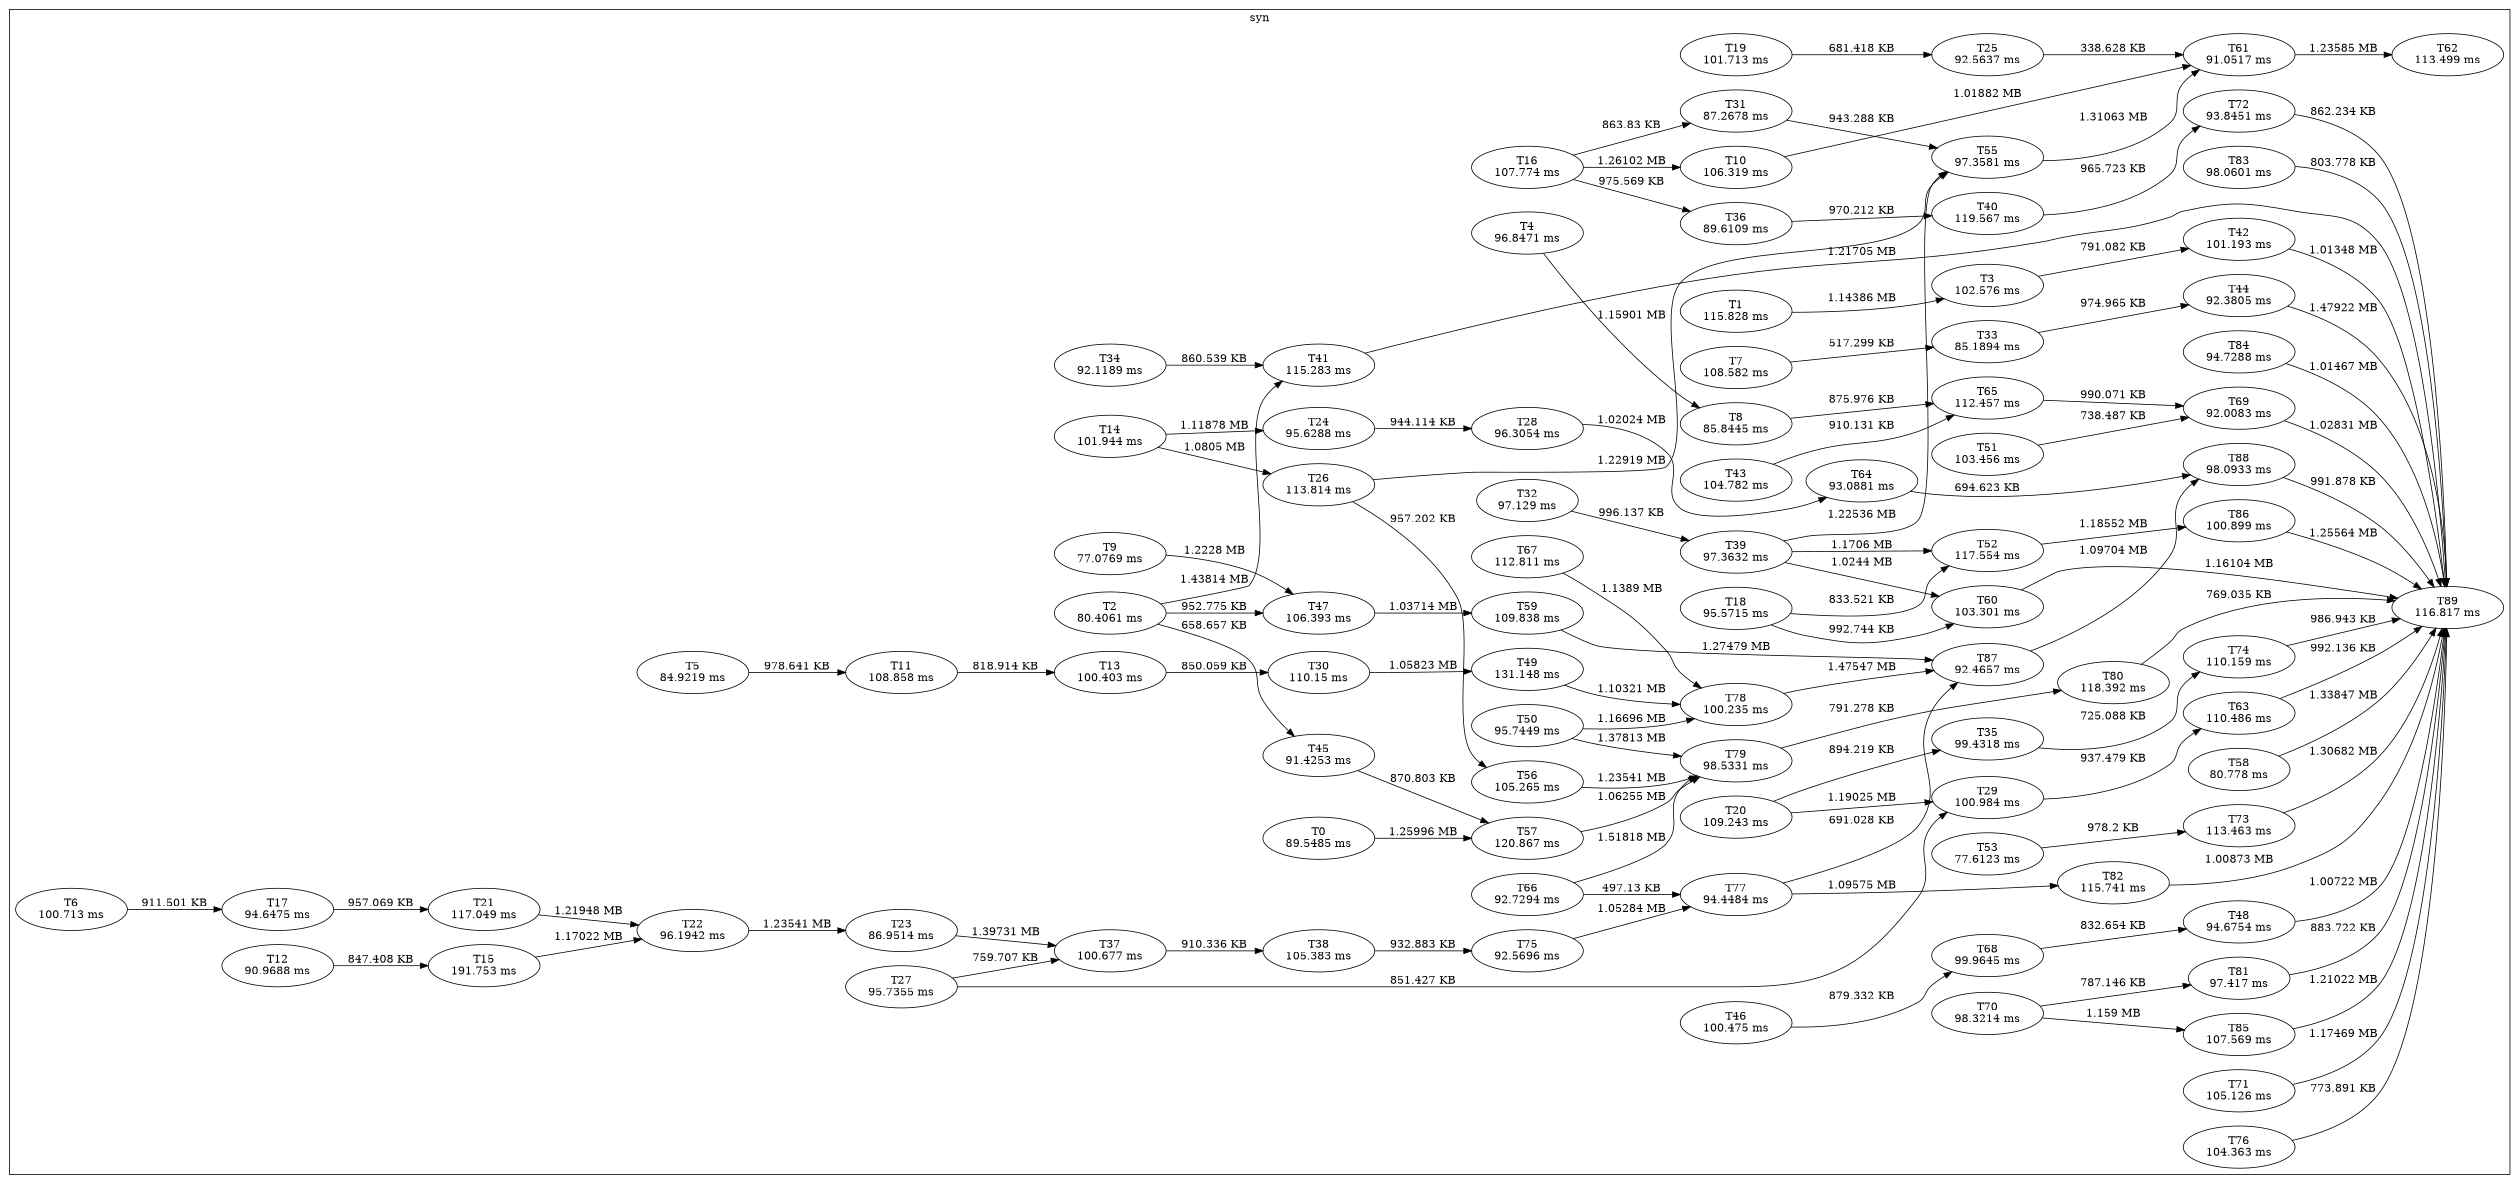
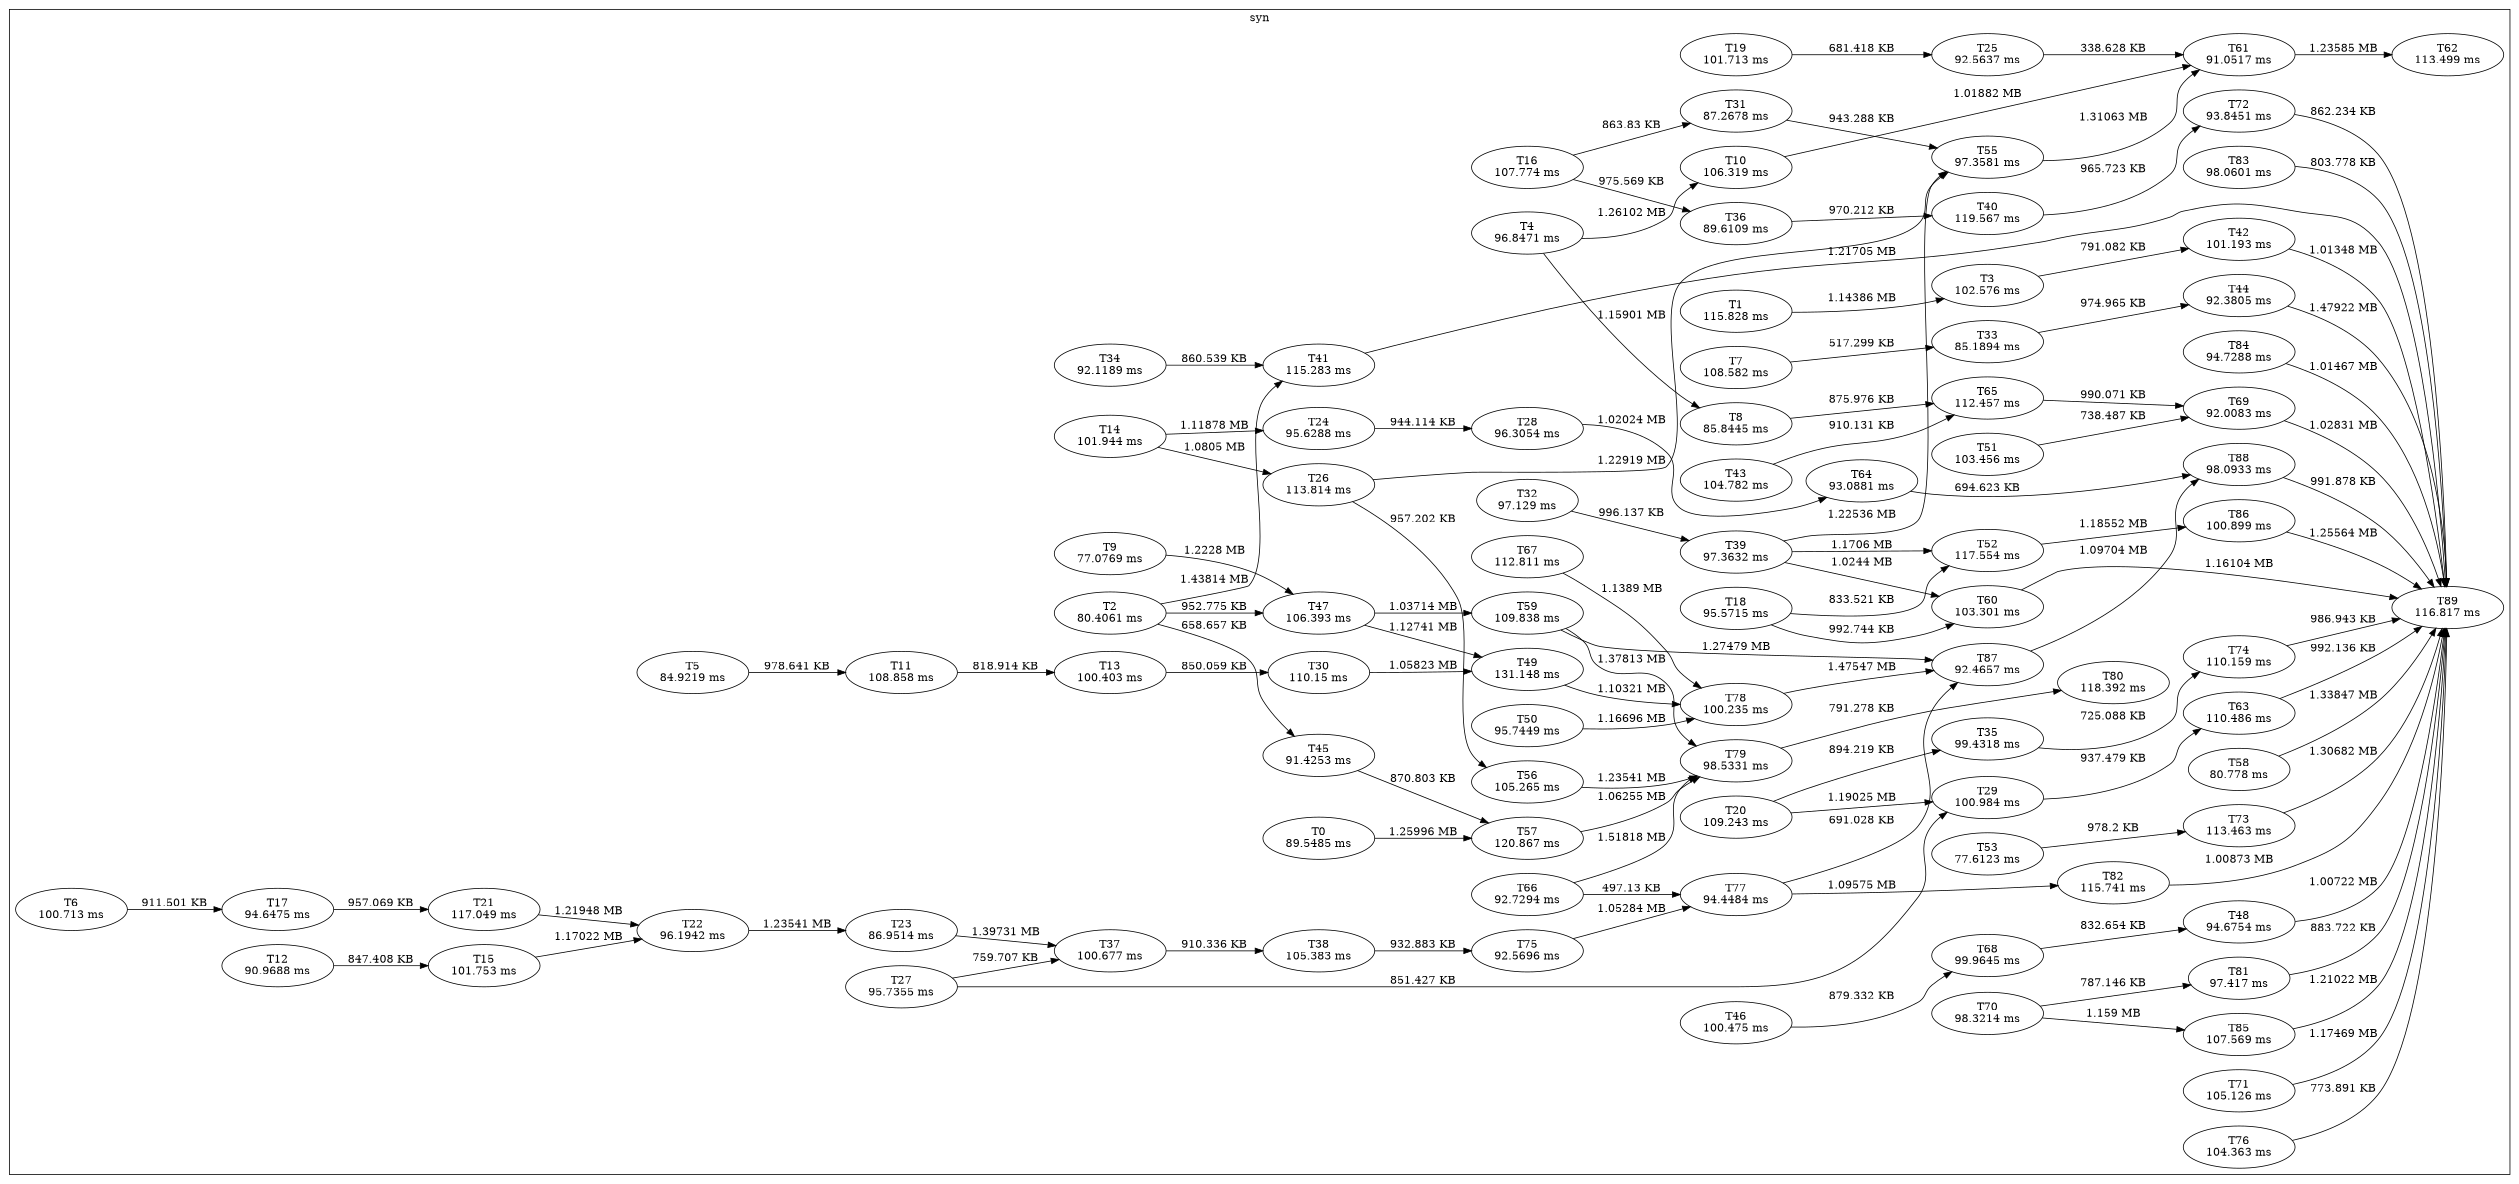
edge "T16" -> "T10": now "T4" -> "T10"
edge "T80" -> "T89": removed, label "769.035 KB"
edge "T47" -> "T49": added, label "1.12741 MB"
edge "T50" -> "T79": now "T59" -> "T79"
node "T15": text "191.753 ms" -> "101.753 ms"
